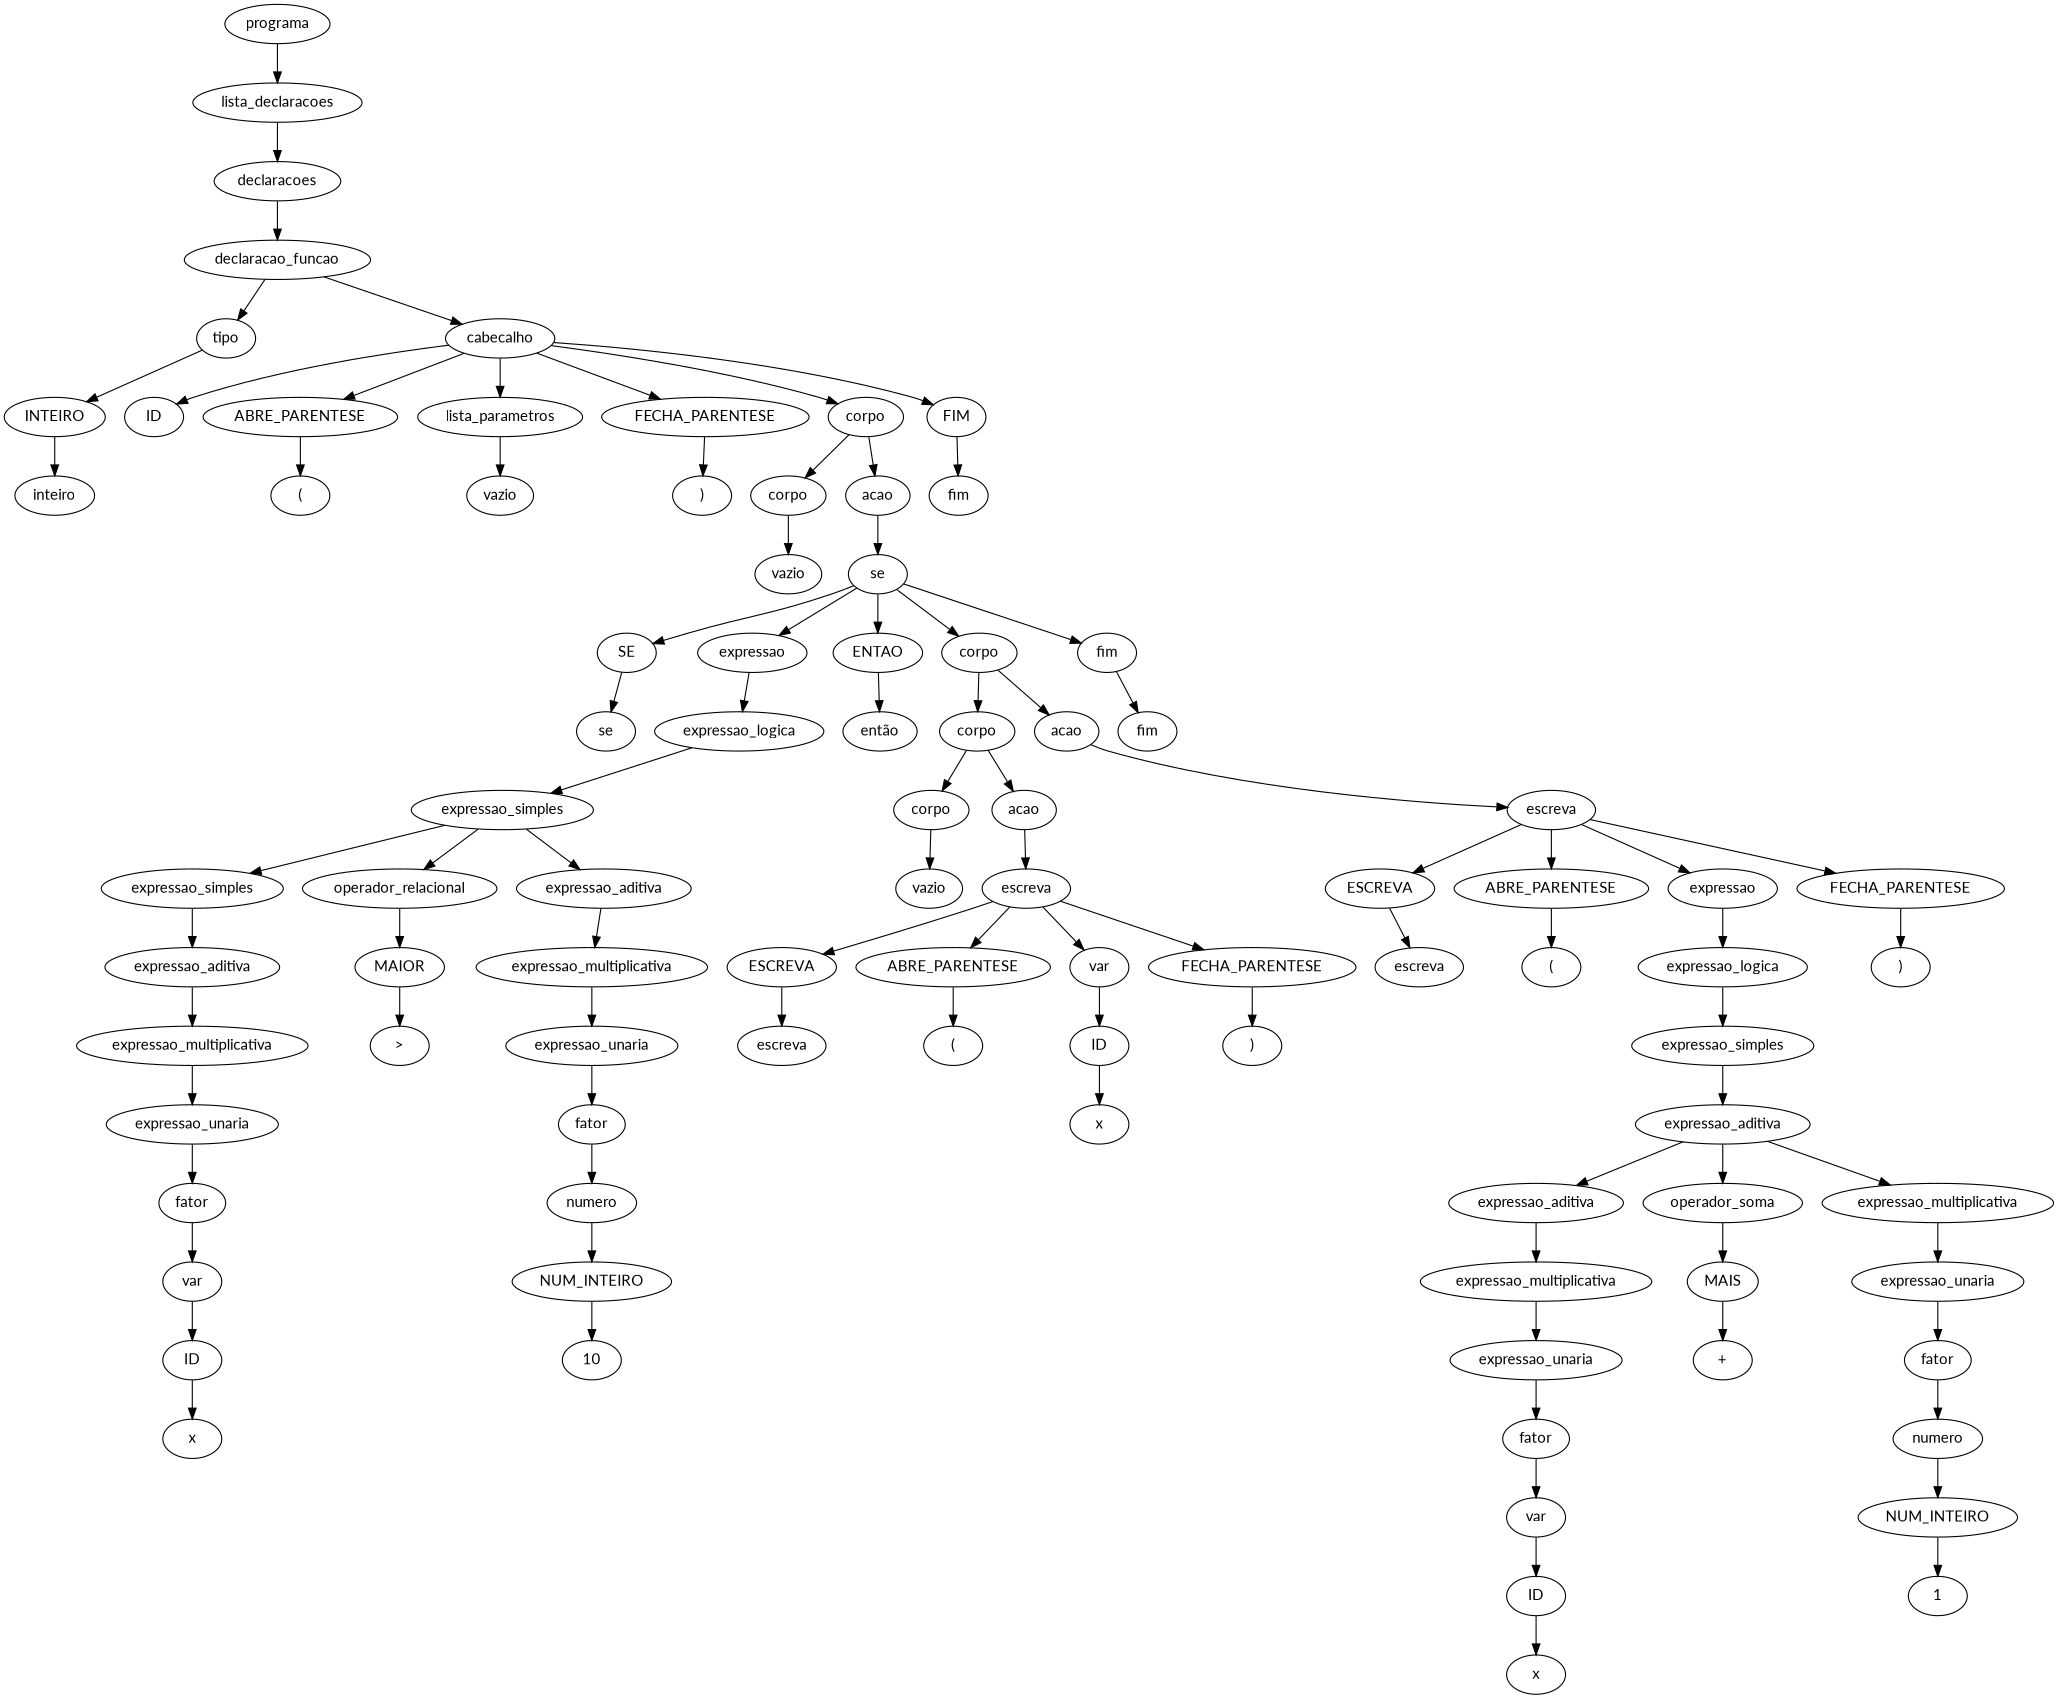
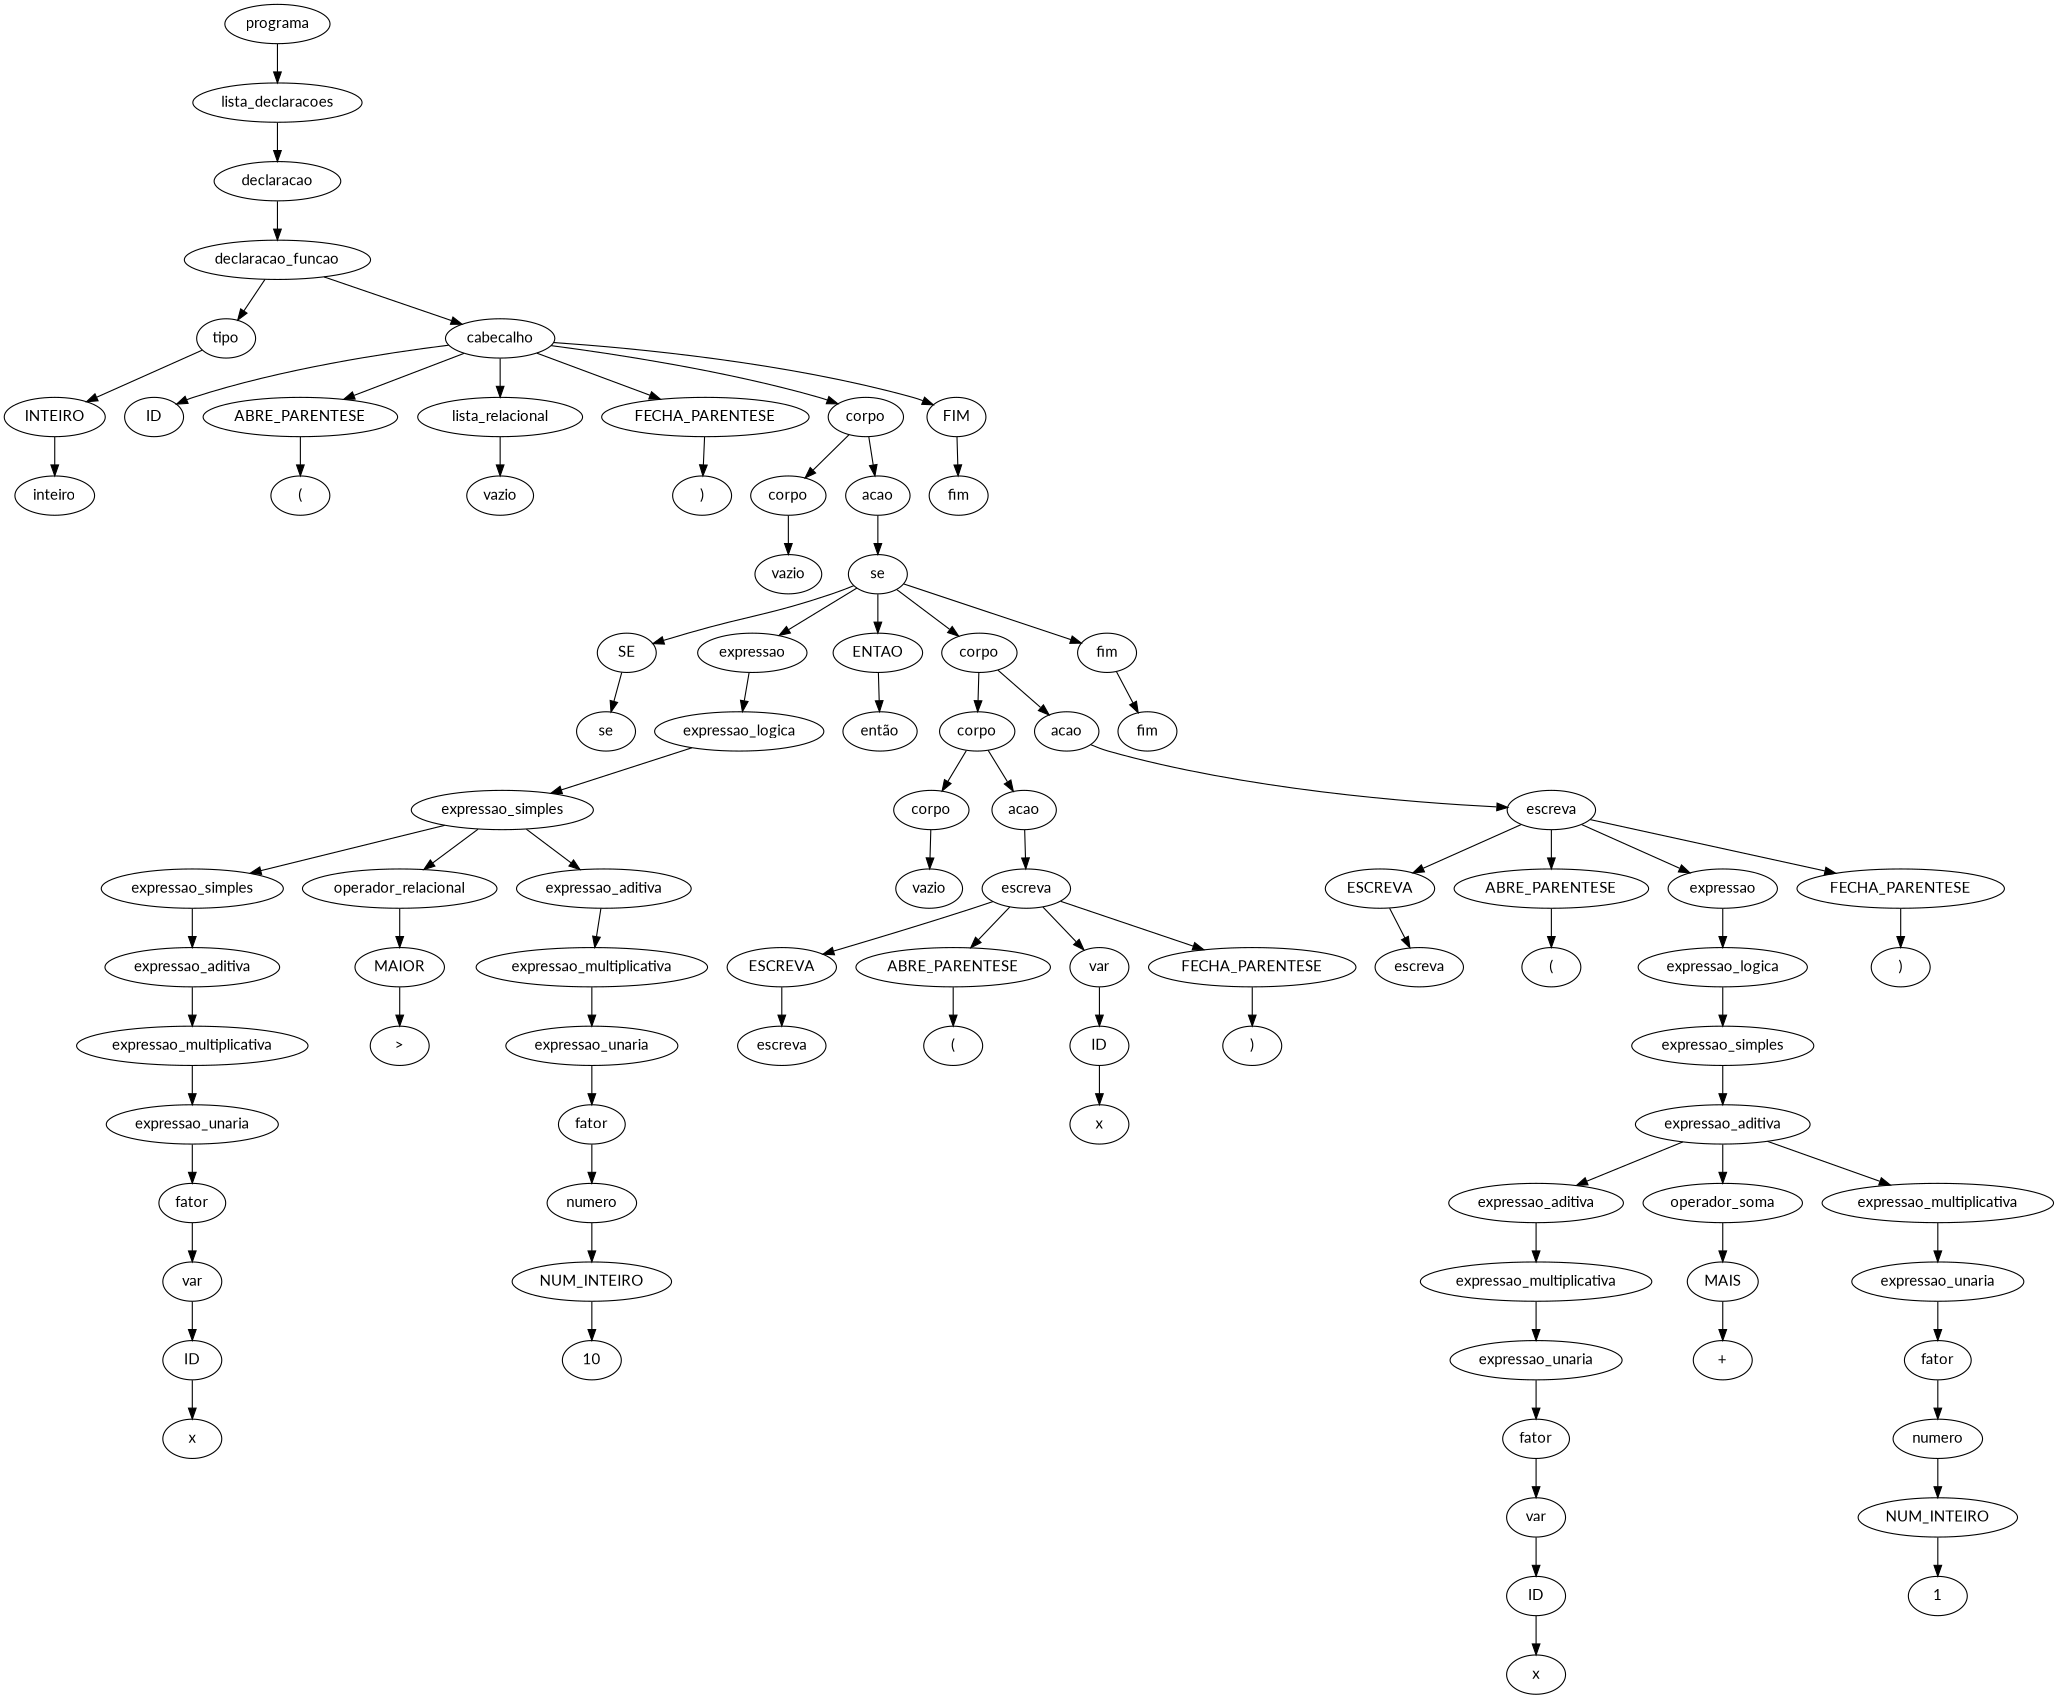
node "declaracoes": label "declaracoes" -> "declaracao"
node "lista_parametros": label "lista_parametros" -> "lista_relacional"
